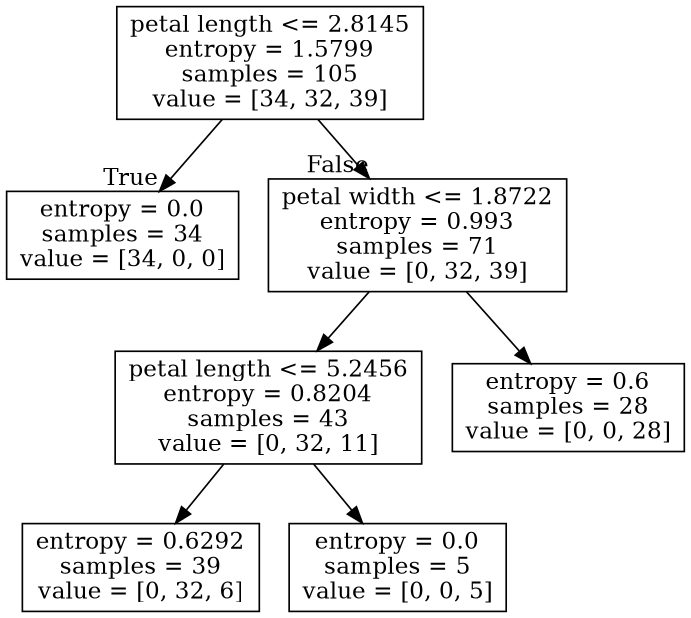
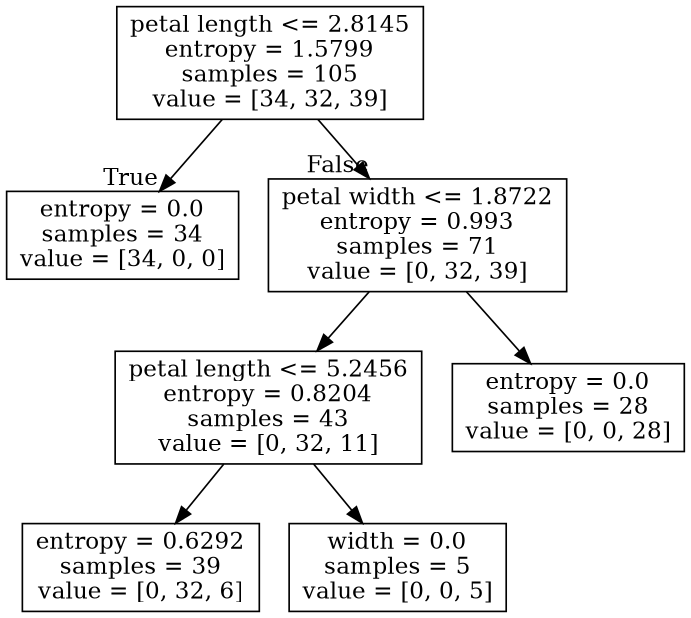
node "entropy = 0.6 samples = 28 value = [0, 0, 28]": label "entropy = 0.6 samples = 28 value = [0, 0, 28]" -> "entropy = 0.0 samples = 28 value = [0, 0, 28]"
node "entropy = 0.0 samples = 5 value = [0, 0, 5]": label "entropy = 0.0 samples = 5 value = [0, 0, 5]" -> "width = 0.0 samples = 5 value = [0, 0, 5]"
